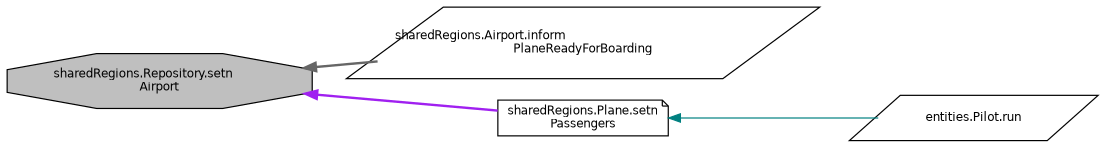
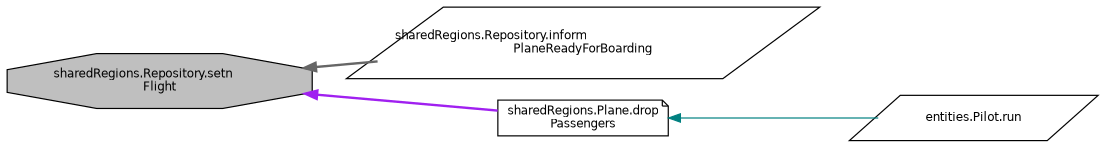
node "sharedRegions.Airport.inform PlaneReadyForBoarding": label "sharedRegions.Airport.inform PlaneReadyForBoarding" -> "sharedRegions.Repository.inform PlaneReadyForBoarding"
node "sharedRegions.Repository.setn Airport": label "sharedRegions.Repository.setn Airport" -> "sharedRegions.Repository.setn Flight"
node "sharedRegions.Plane.setn Passengers": label "sharedRegions.Plane.setn Passengers" -> "sharedRegions.Plane.drop Passengers"
